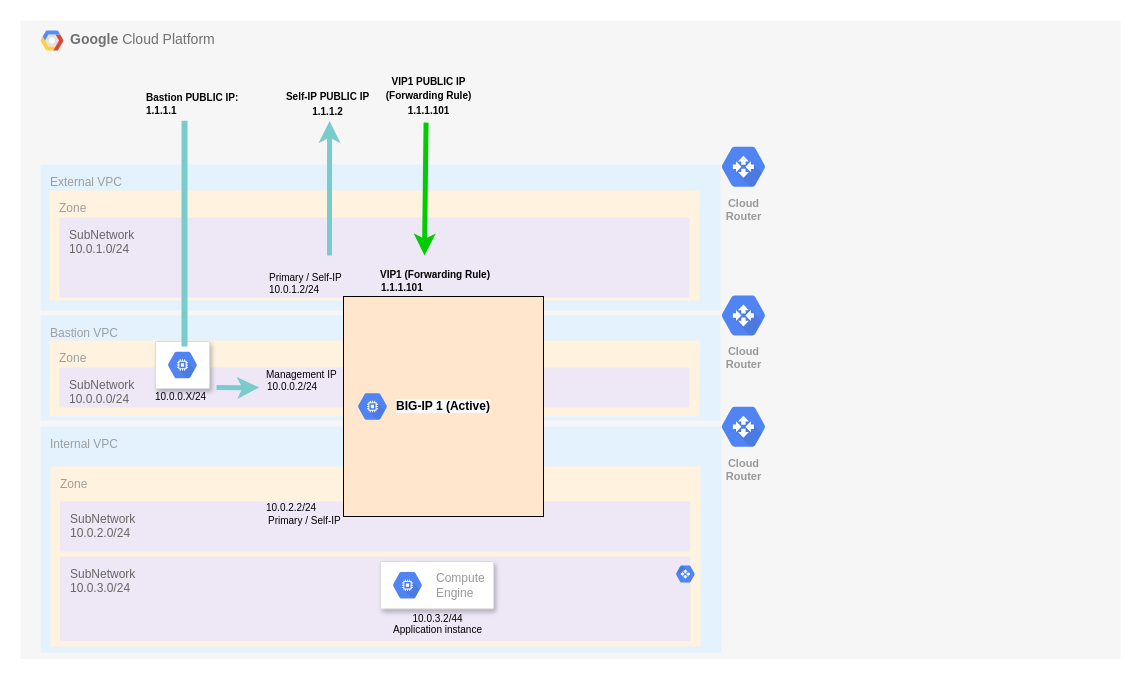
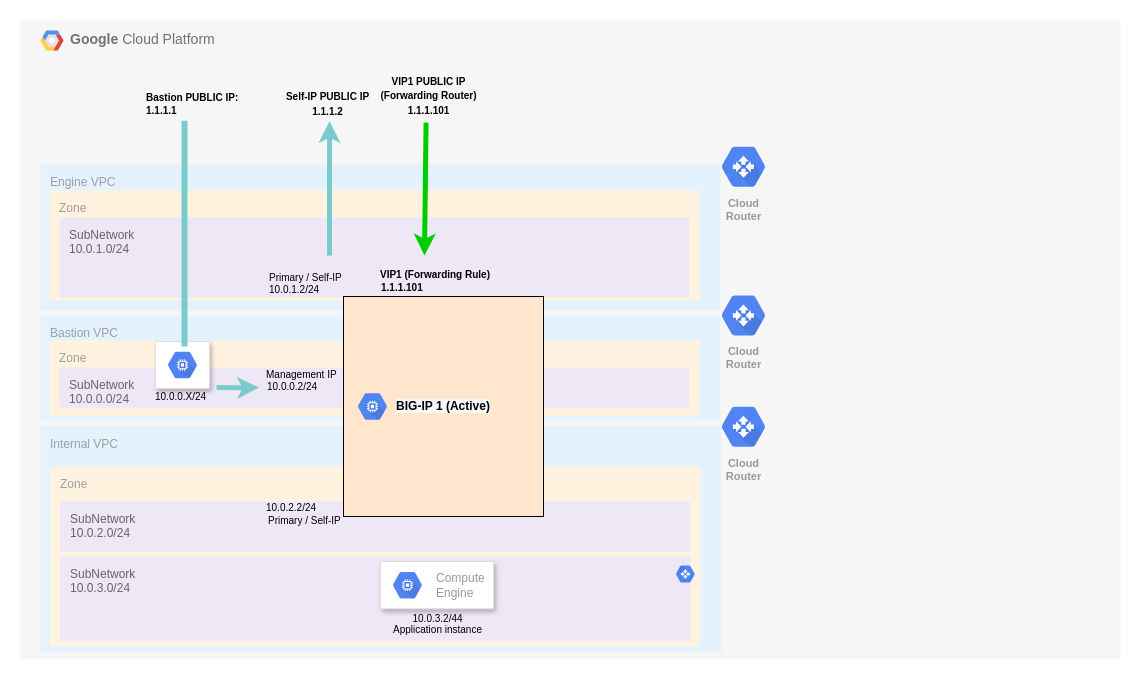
node "VIP1 PUBLIC IP (Forwarding Rule) 1.1.1.101": label "VIP1 PUBLIC IP (Forwarding Rule) 1.1.1.101" -> "VIP1 PUBLIC IP (Forwarding Router) 1.1.1.101"
node "External VPC": label "External VPC" -> "Engine VPC"
